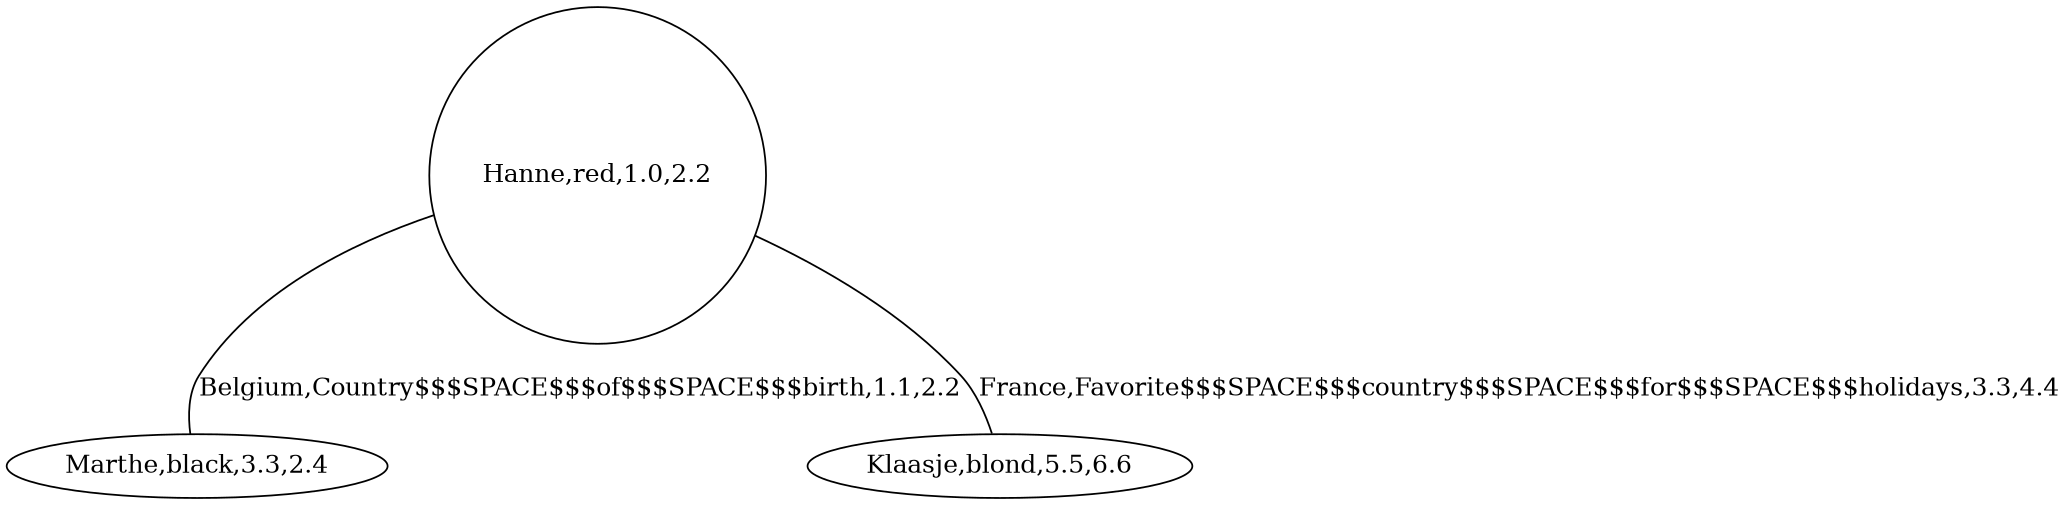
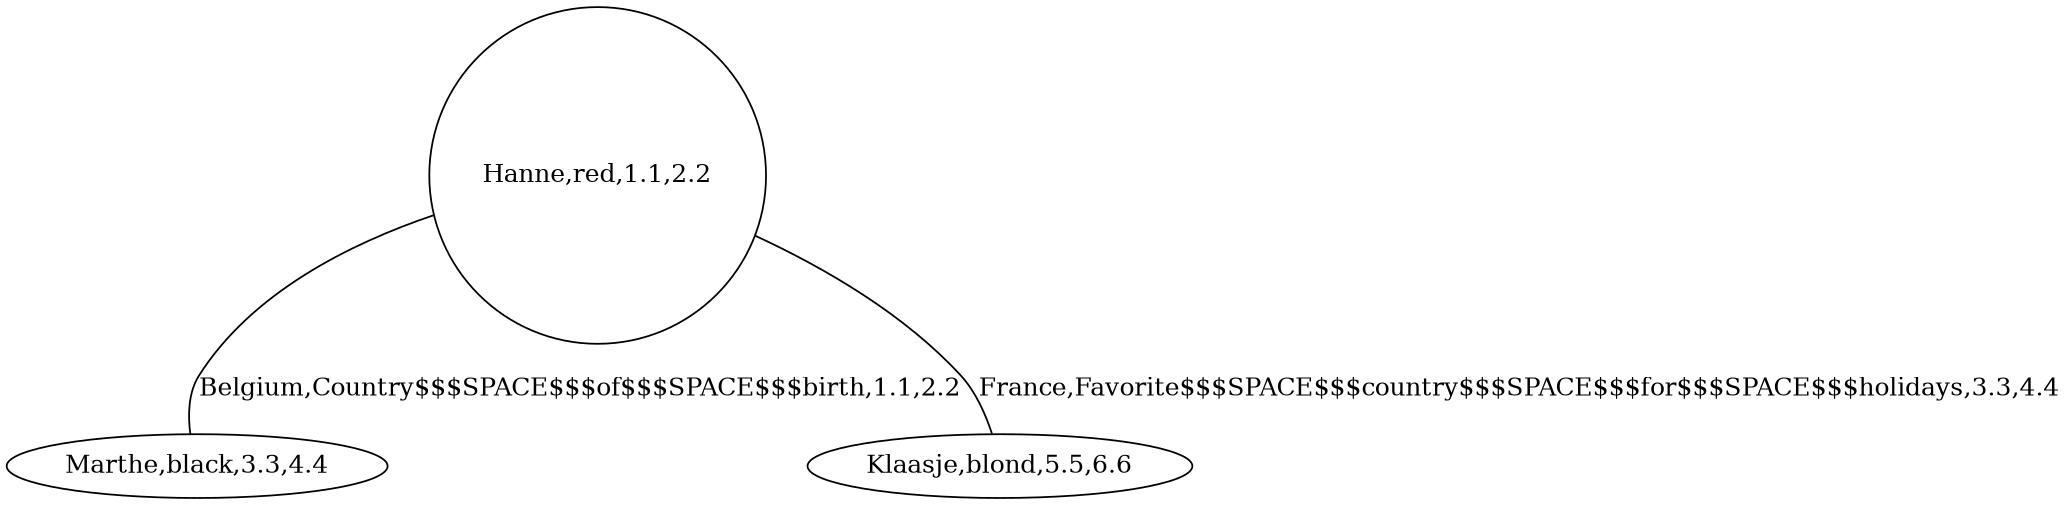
node "Hanne,red,1.0,2.2": label "Hanne,red,1.0,2.2" -> "Hanne,red,1.1,2.2"
node "Marthe,black,3.3,2.4": label "Marthe,black,3.3,2.4" -> "Marthe,black,3.3,4.4"
